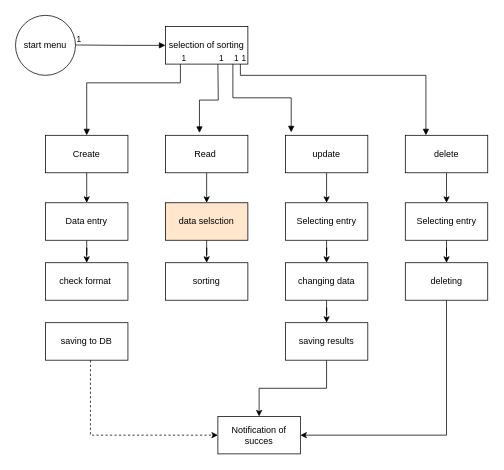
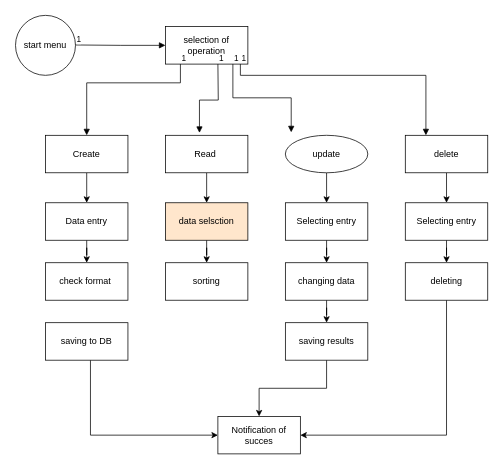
node "selection of sorting": label "selection of sorting" -> "selection of operation"
node "update": shape rectangle -> ellipse
edge "saving to DB" -> "Notification of succes": style dashed -> solid
